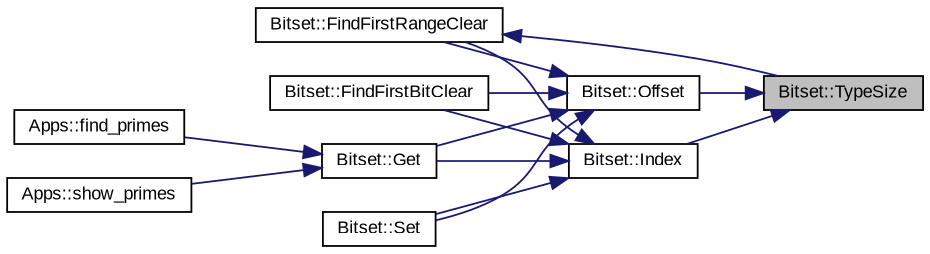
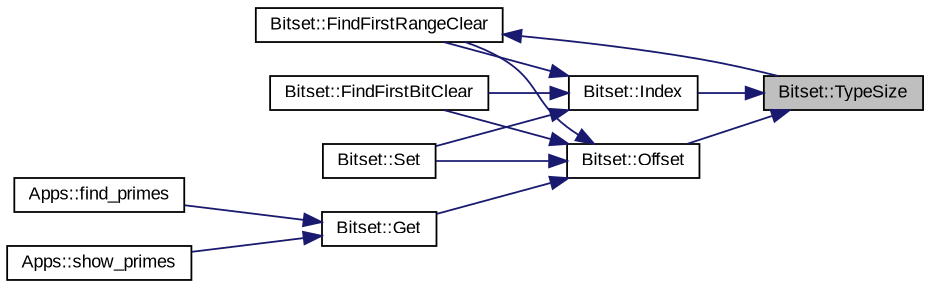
edge "Bitset::Get" -> "Bitset::Index": removed
